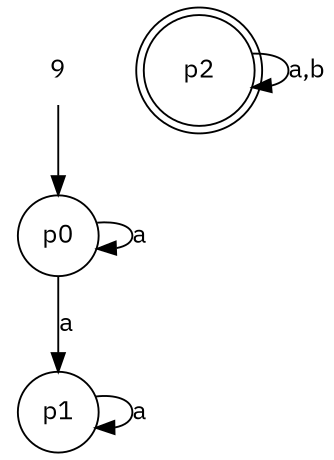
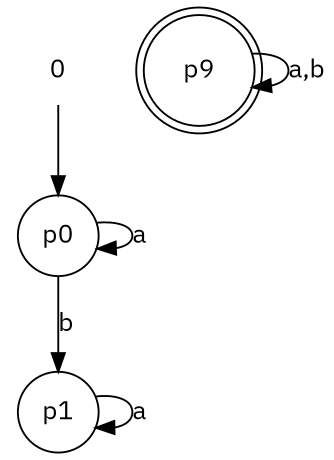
node "9": label "9" -> "0"
node "p2": label "p2" -> "p9"
edge "p0" -> "p1": label "a" -> "b"
